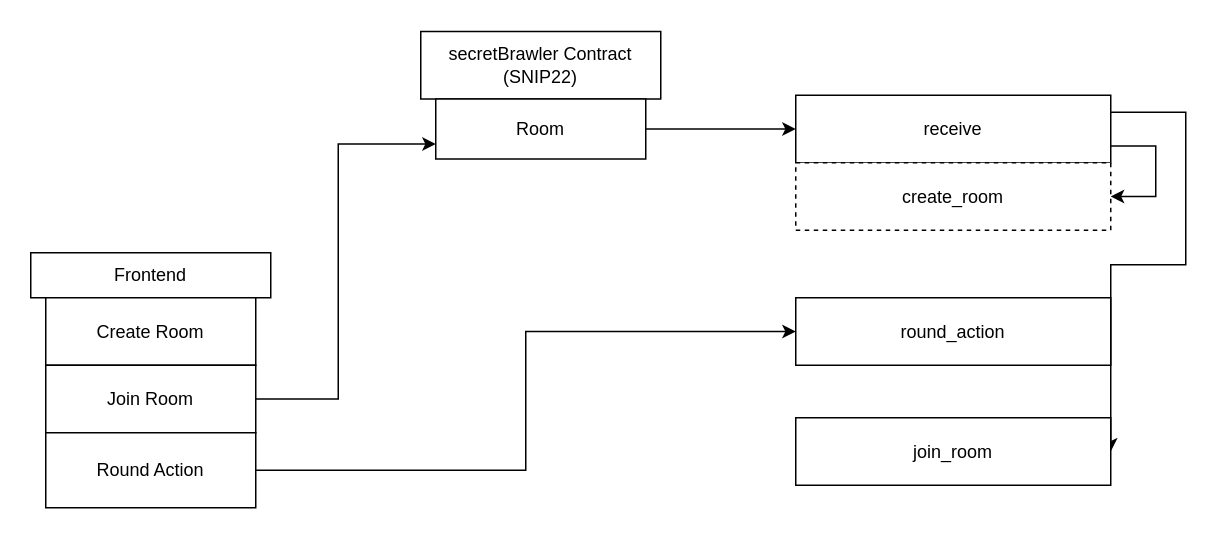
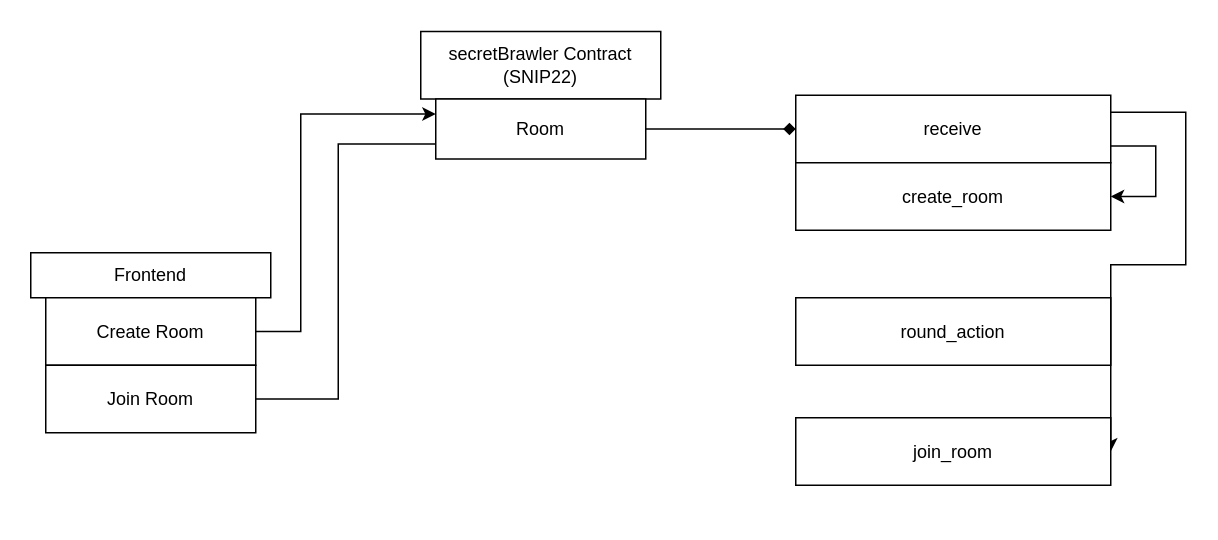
edge "Room" -> "receive": arrowhead classic -> diamond
edge "Join Room" -> "Room": arrowhead classic -> none
edge "Create Room" -> "Room": added
node "create_room": style dashed -> solid
edge "Round Action" -> "round_action": removed
node "Round Action": removed
